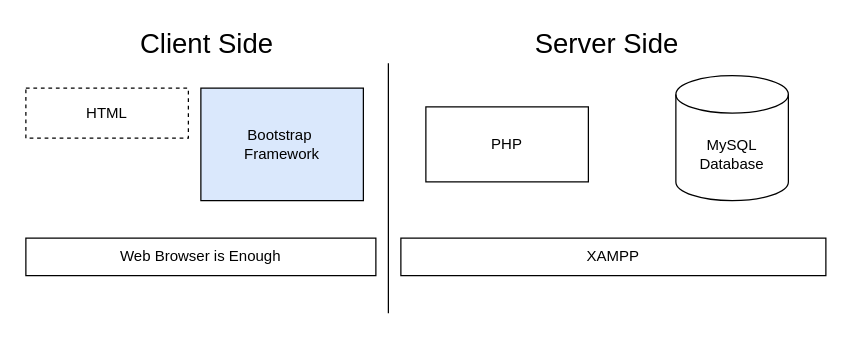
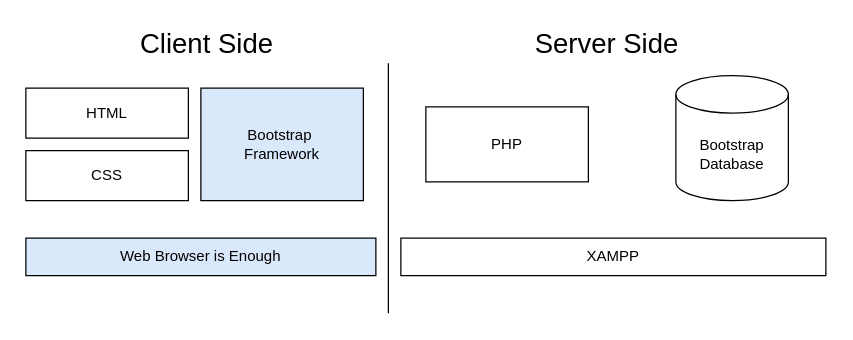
node "HTML": style dashed -> solid
node "MySQL Database": label "MySQL Database" -> "Bootstrap Database"
node "CSS": added
node "Web Browser is Enough": fillcolor #ffffff -> #dae8fc
